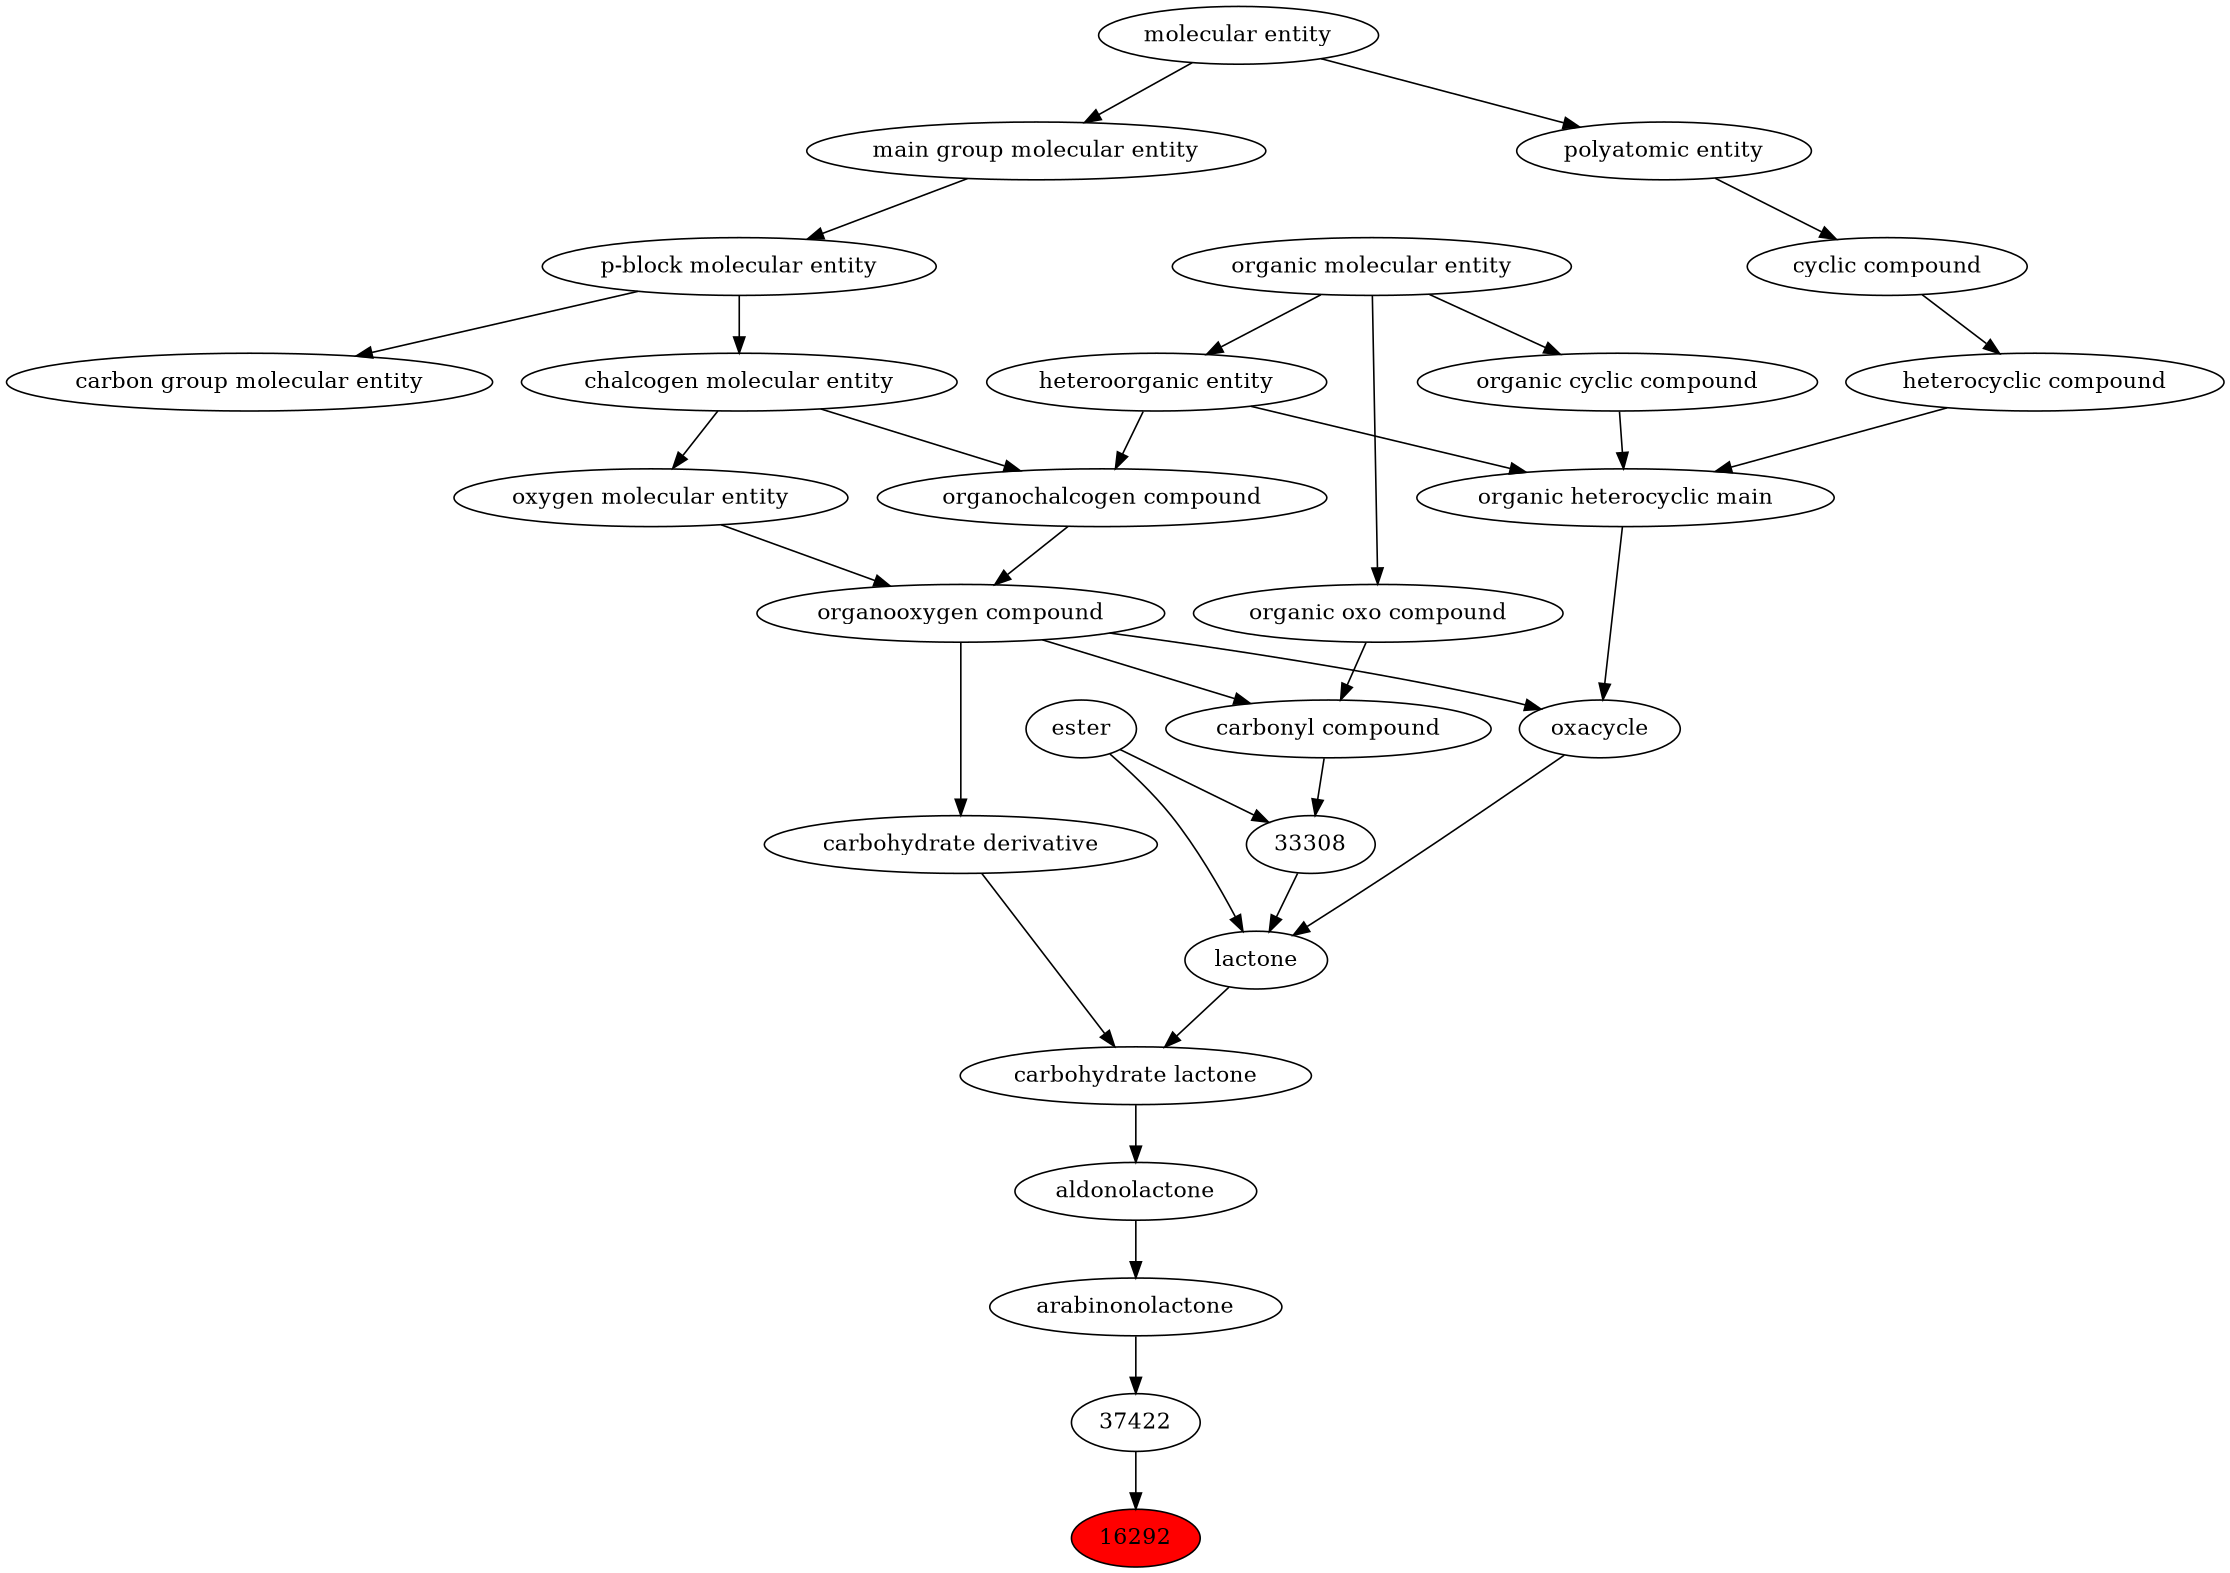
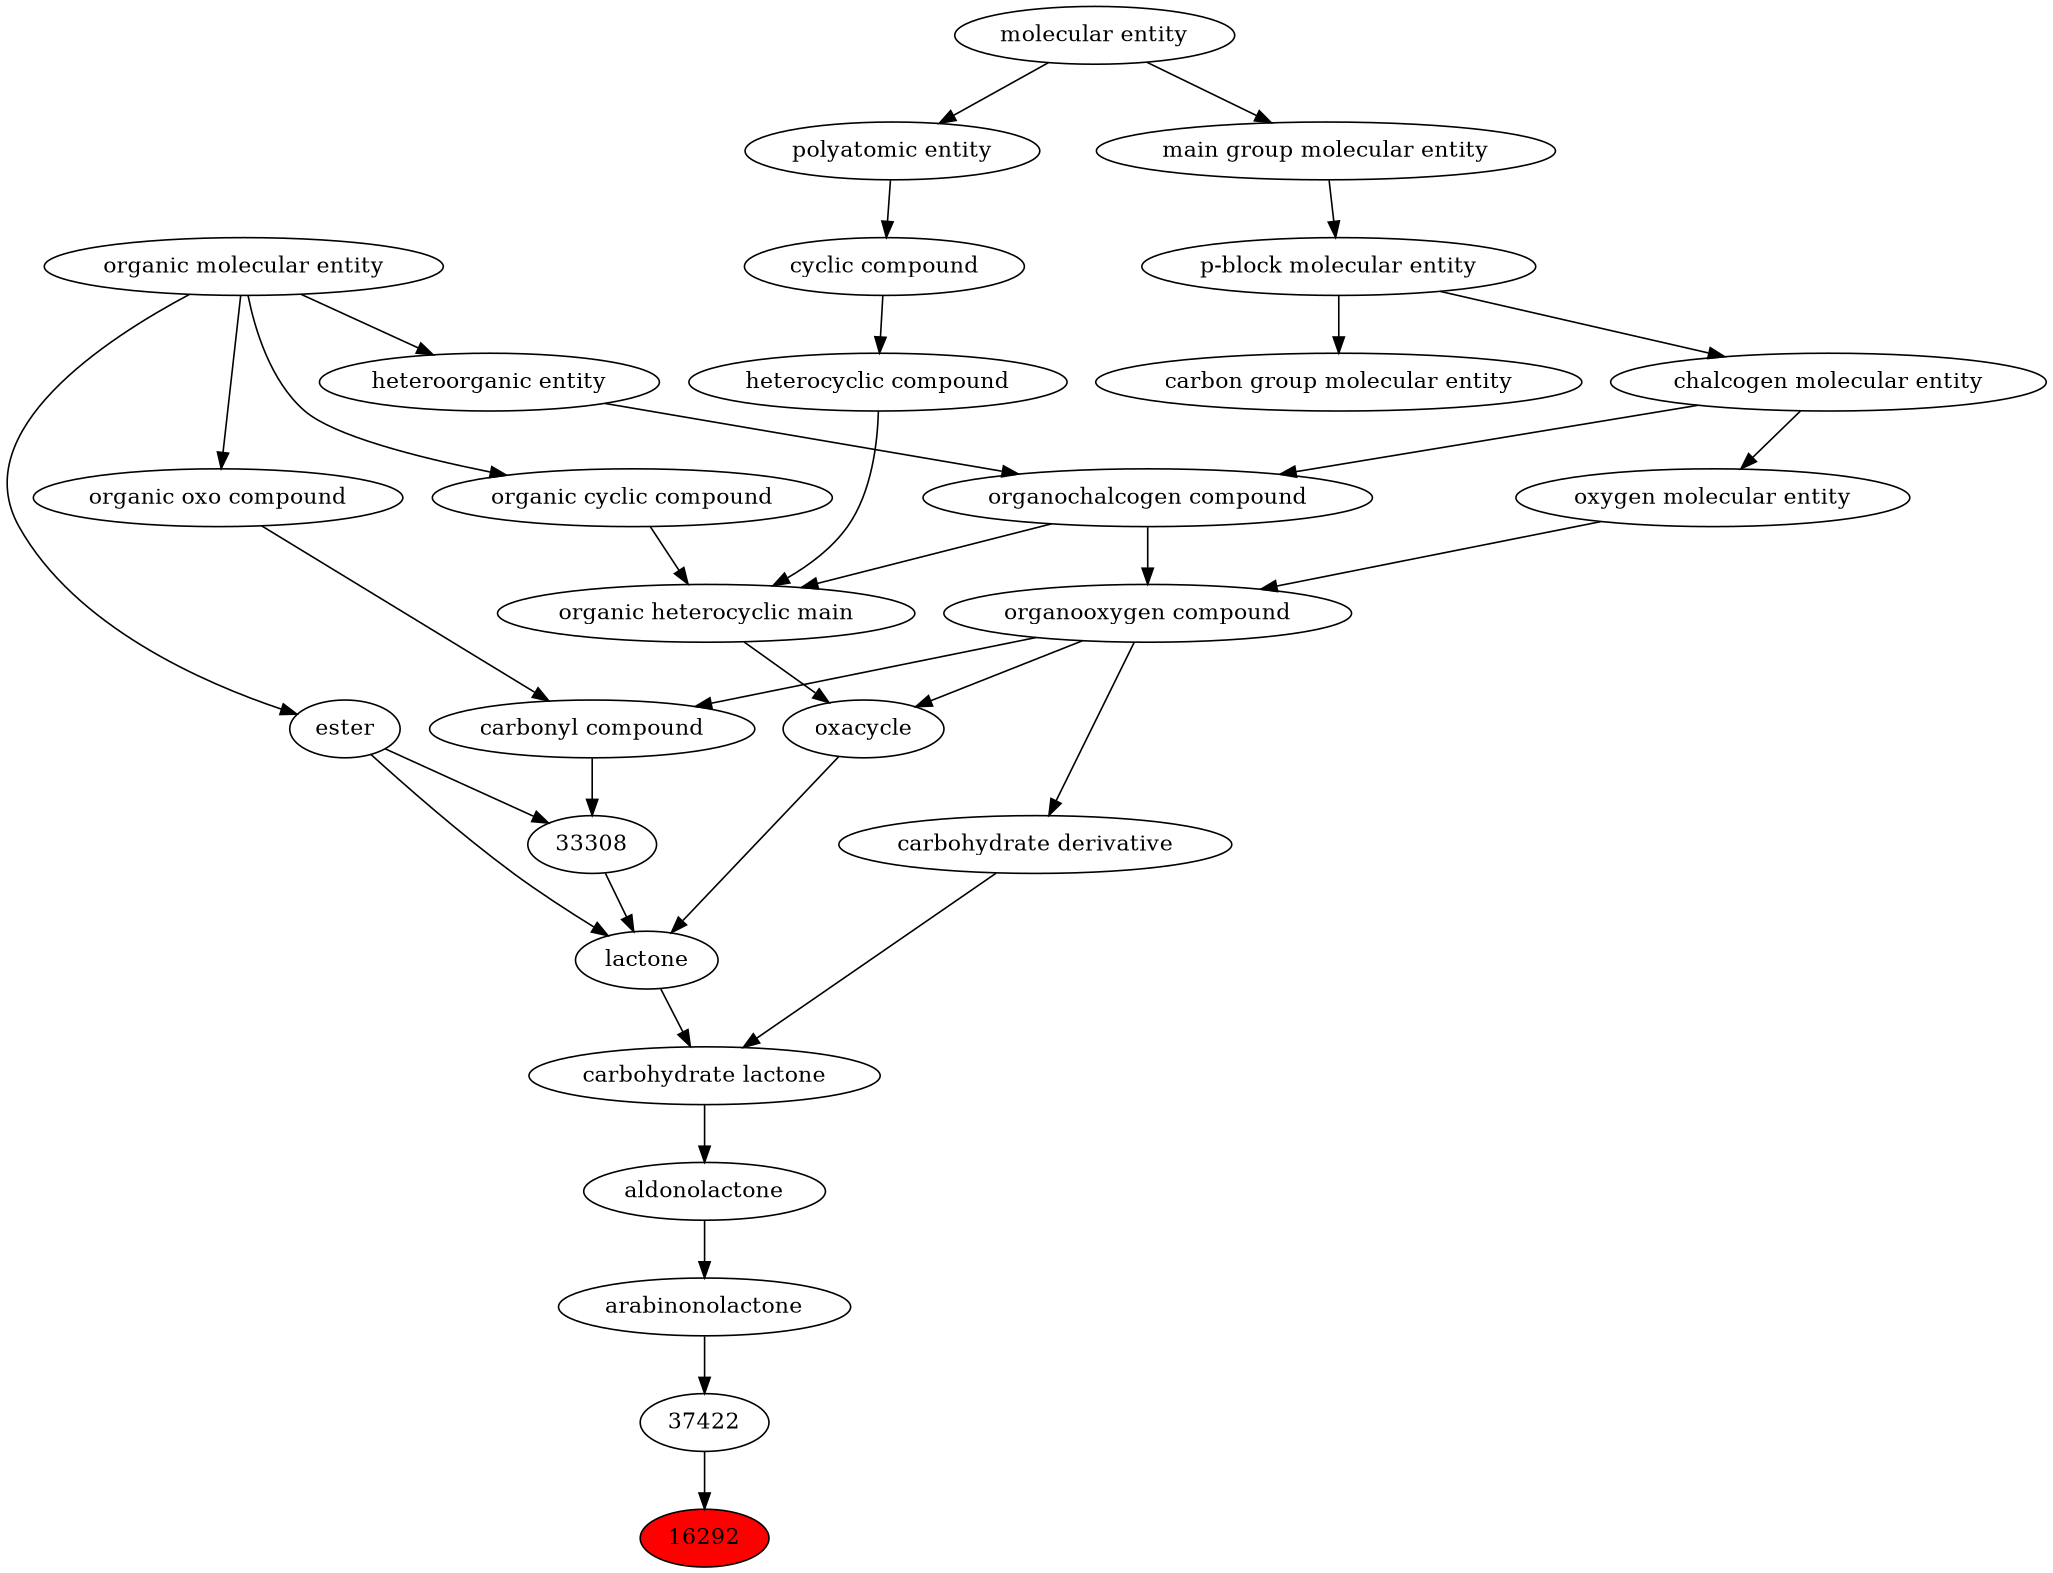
edge "heteroorganic entity" -> "organic heterocyclic main": now "organochalcogen compound" -> "organic heterocyclic main"
edge "organic molecular entity" -> "ester": added
